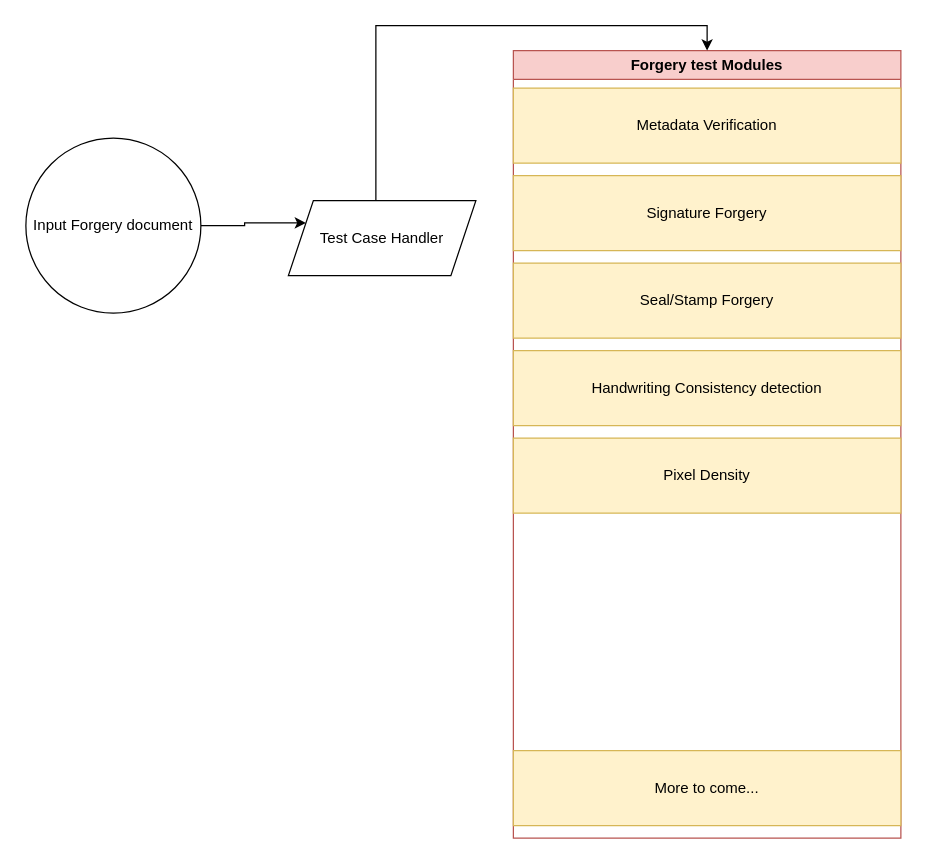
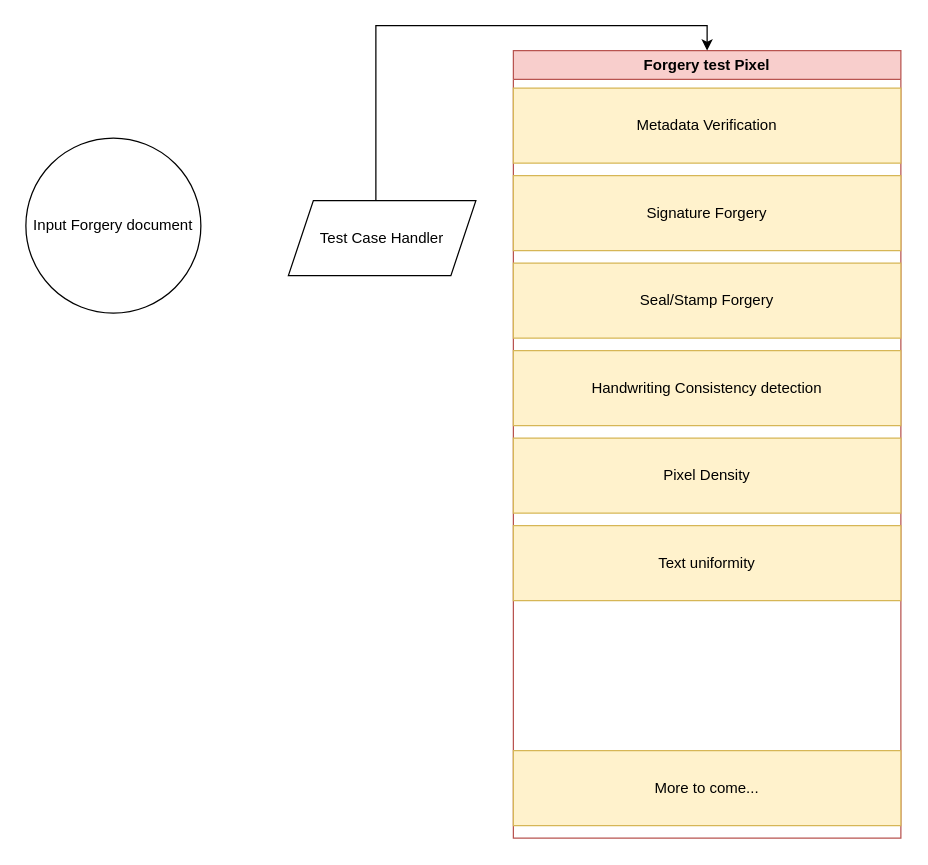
node "Forgery test Modules": label "Forgery test Modules" -> "Forgery test Pixel"
edge "Input Forgery document" -> "Test Case Handler": removed
node "Text uniformity": added
